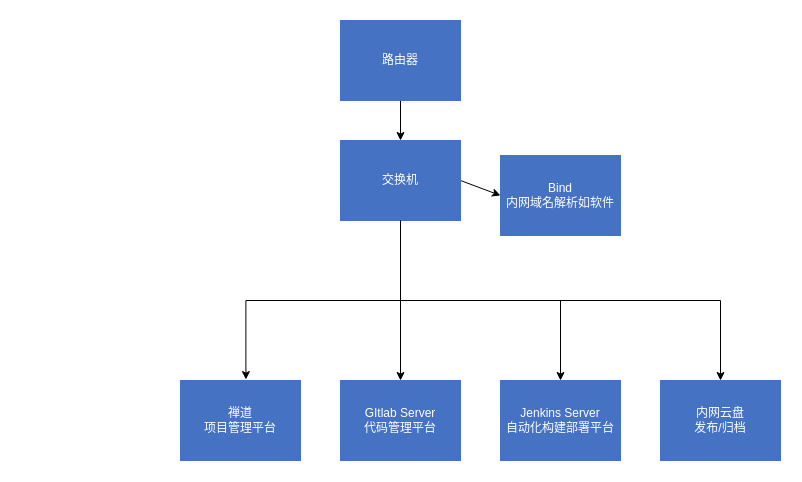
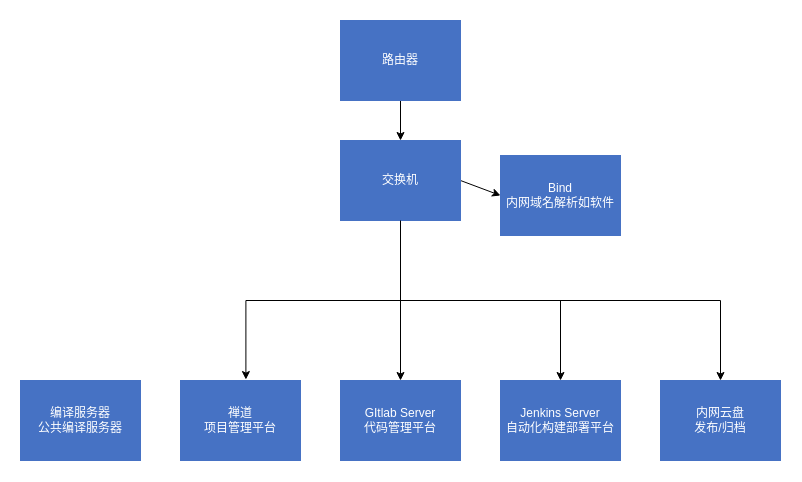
node "编译服务器 公共编译服务器": added
